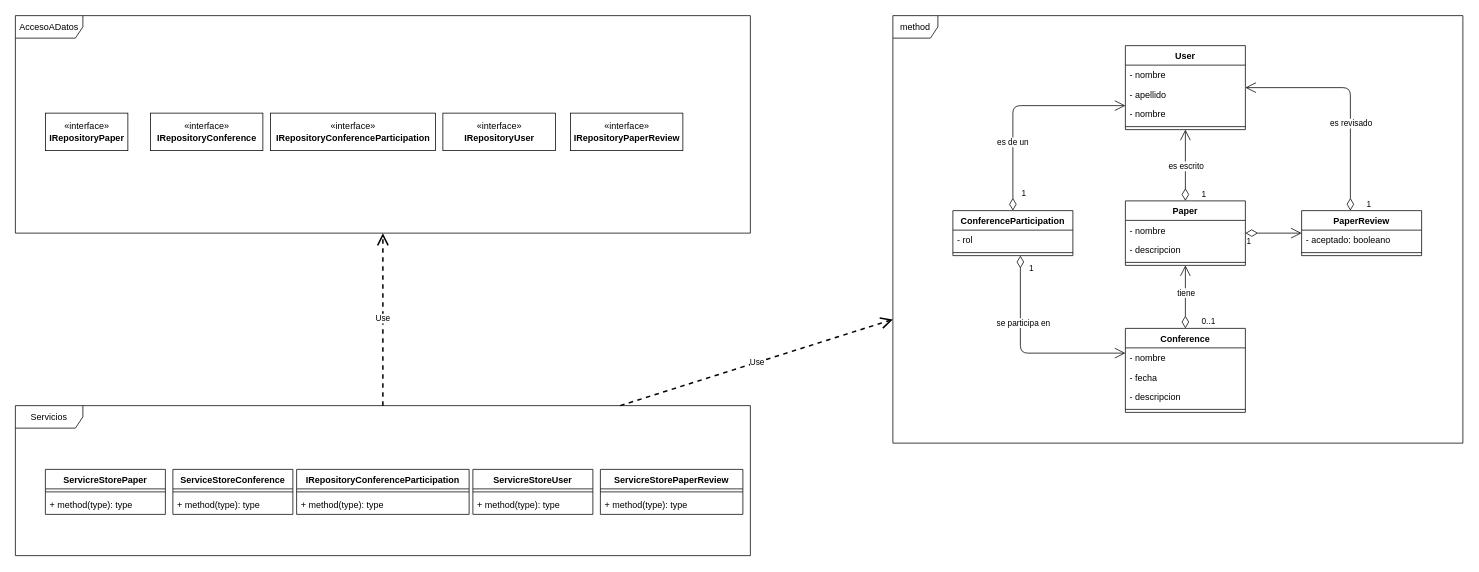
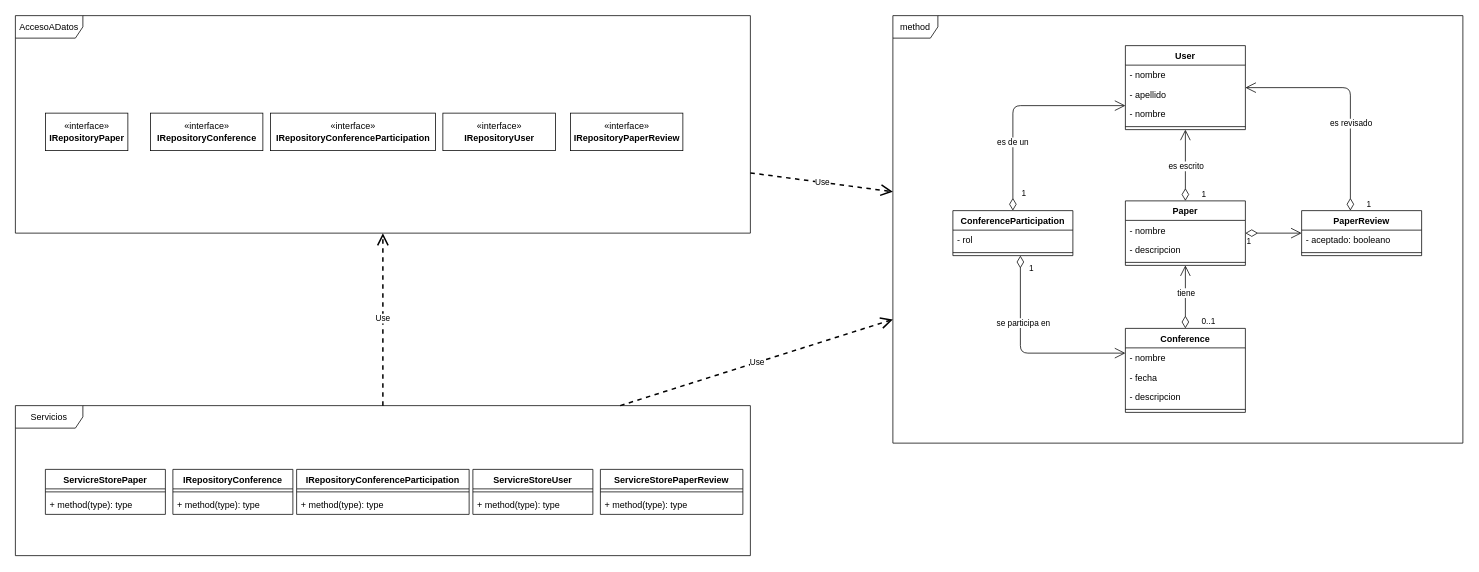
edge "AccesoADatos" -> "method": added, label "Use"
node "ServiceStoreConference": label "ServiceStoreConference" -> "IRepositoryConference"
